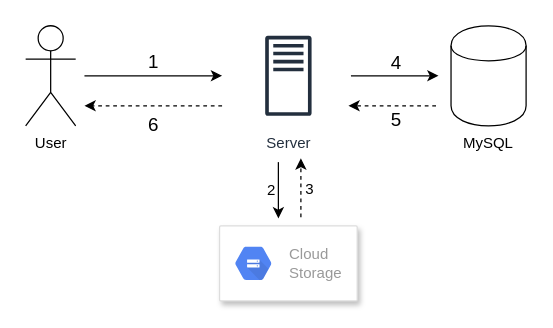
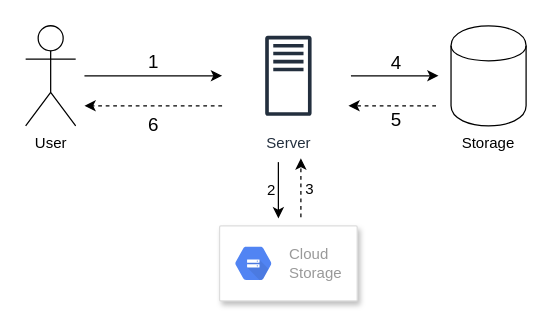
node "MySQL": label "MySQL" -> "Storage"
